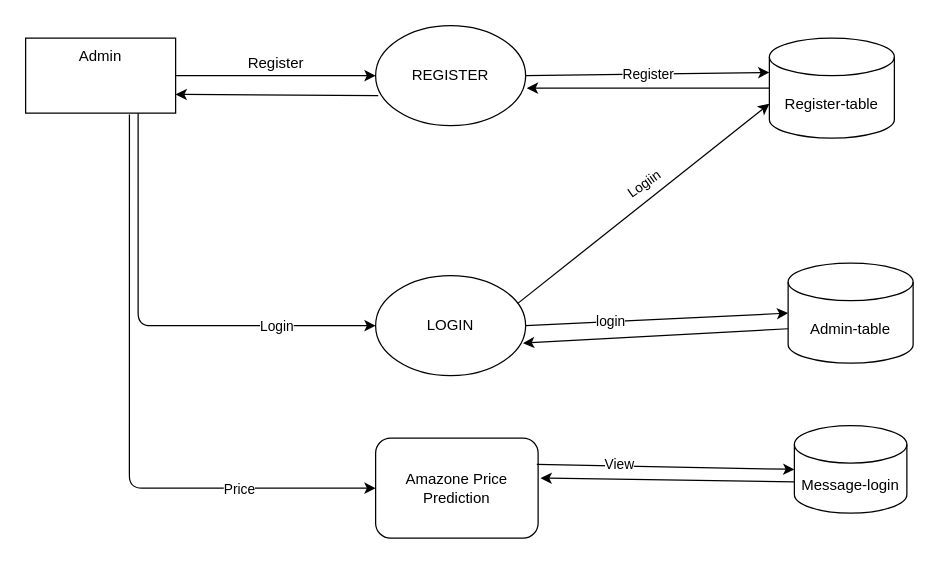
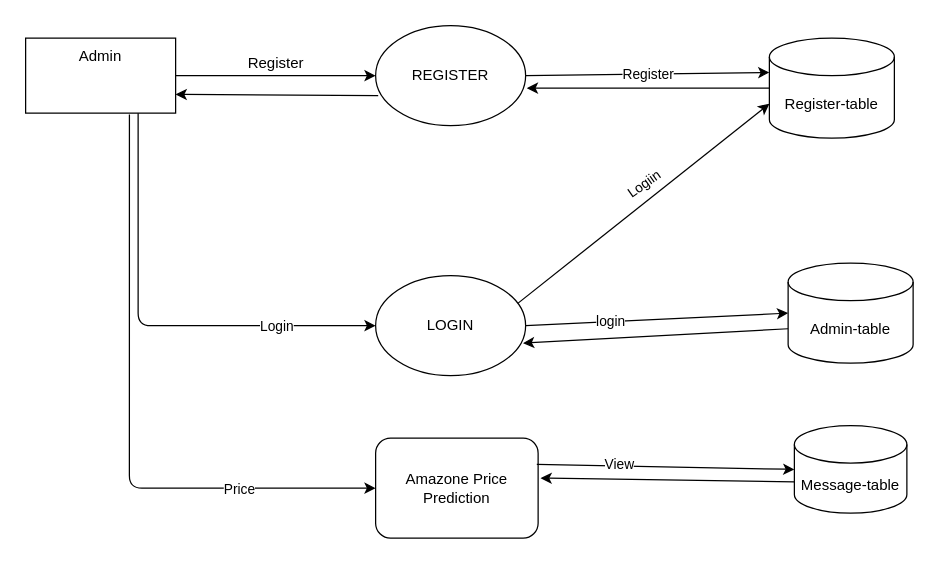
node "Message-login": label "Message-login" -> "Message-table"
